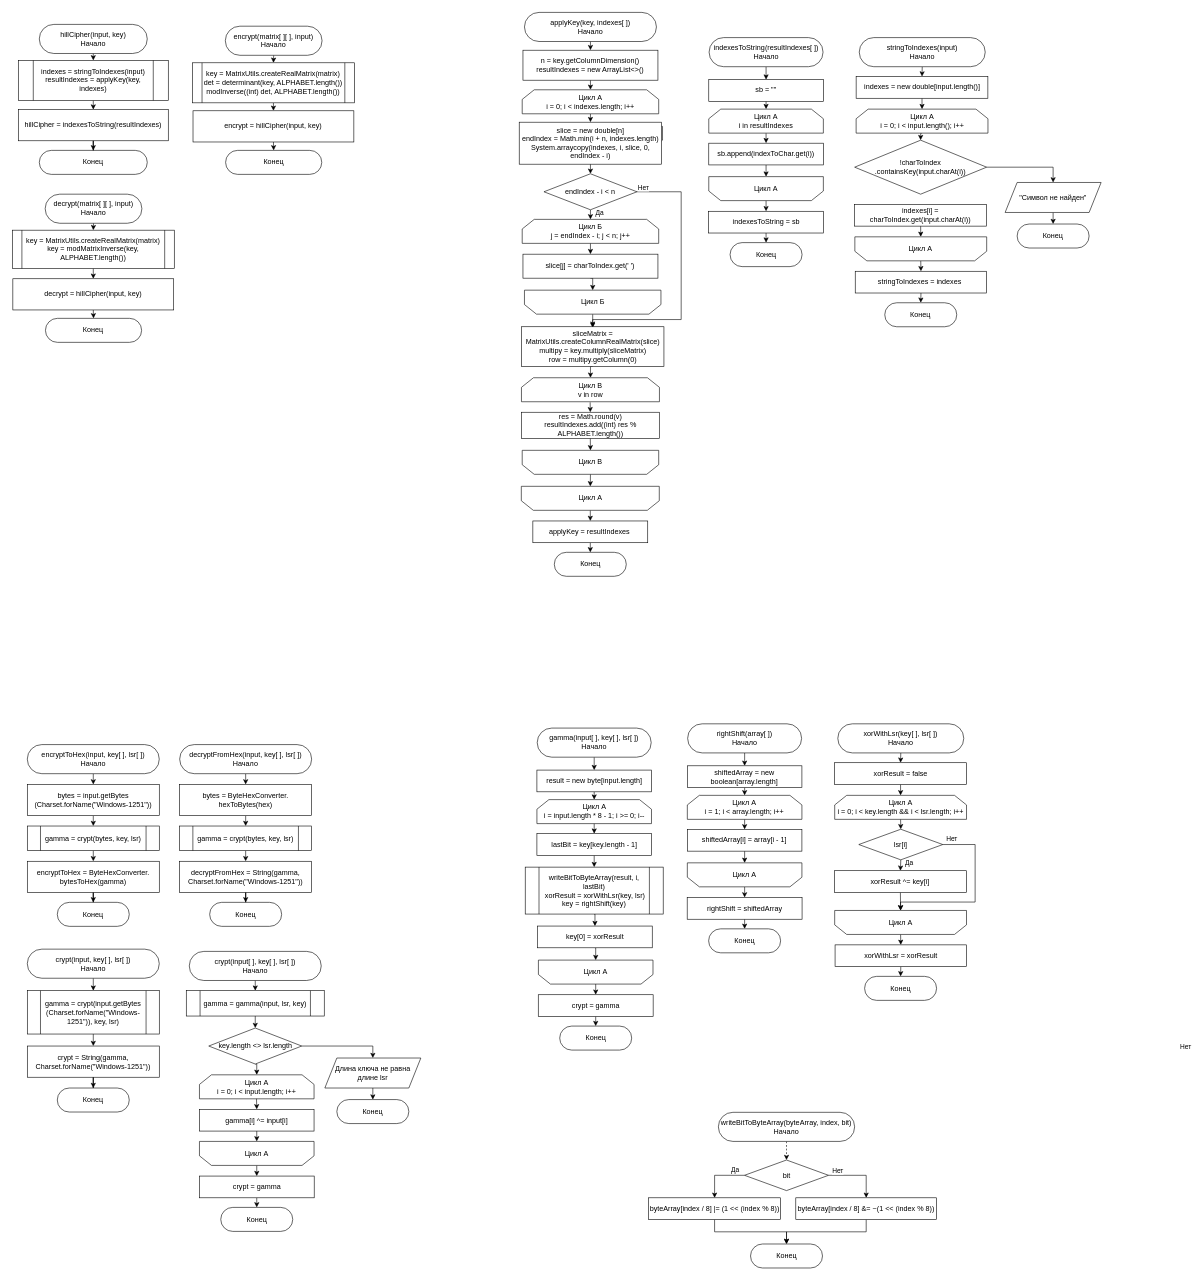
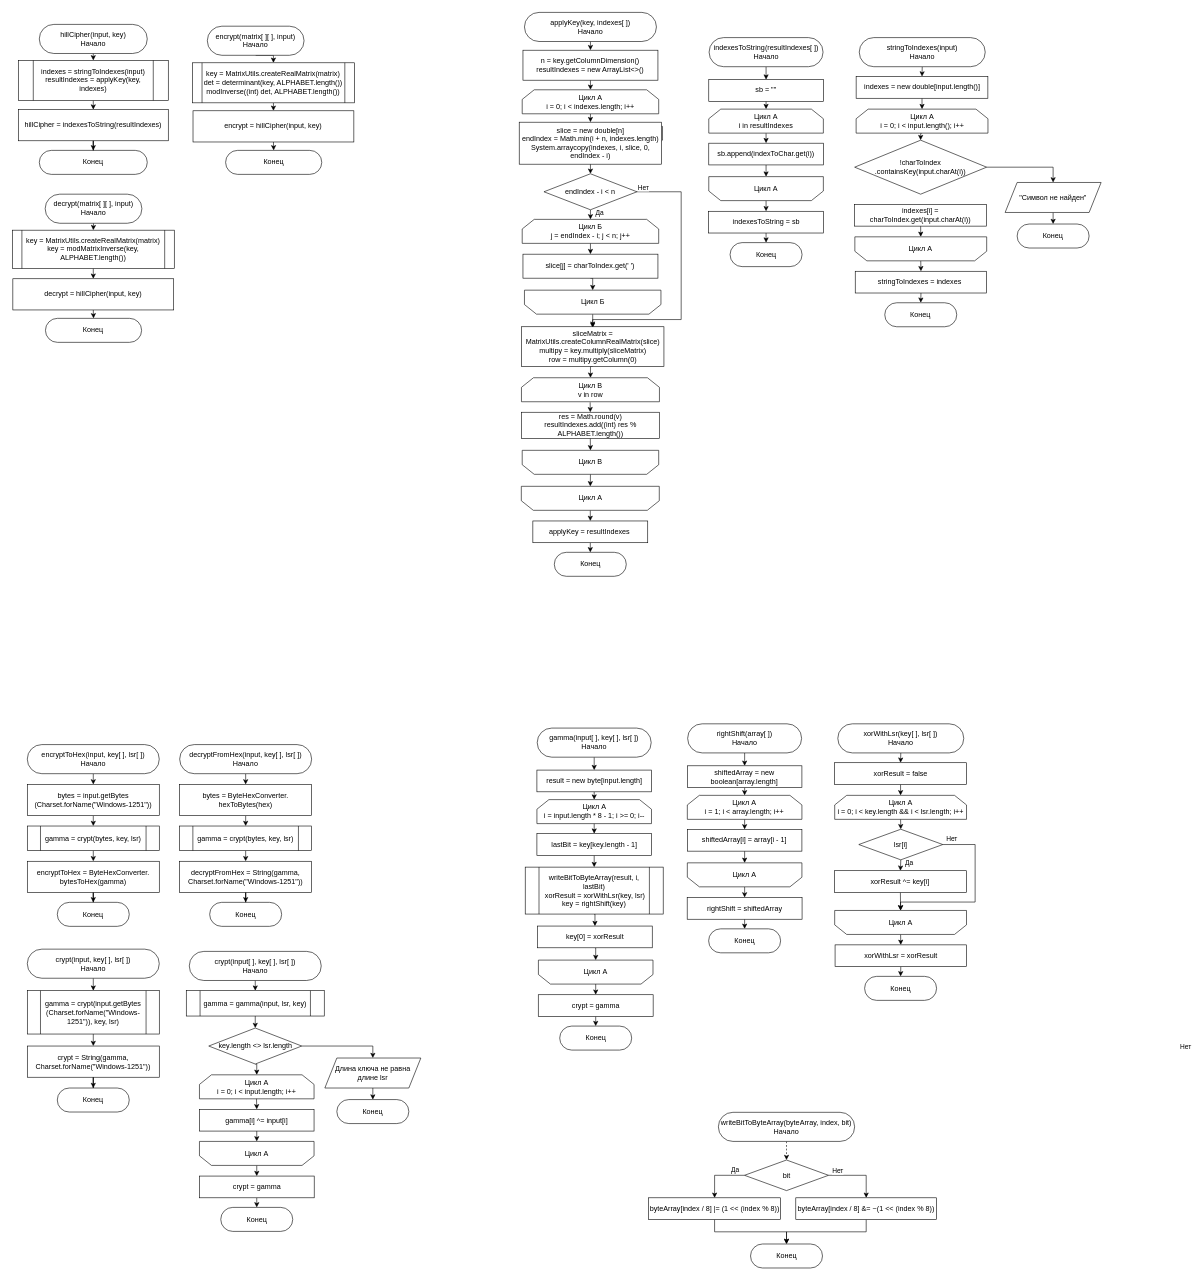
node "encrypt(matrix[ ][ ], input) Начало": moved (274, 41) -> (256, 41)
